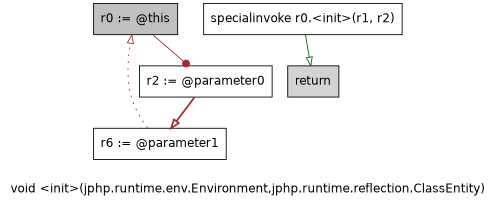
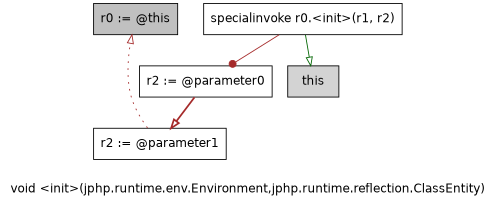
edge "r0 := @this" -> "r2 := @parameter0": now "specialinvoke r0.<init>(r1, r2)" -> "r2 := @parameter0"
node "return": label "return" -> "this"
node "r6 := @parameter1": label "r6 := @parameter1" -> "r2 := @parameter1"
